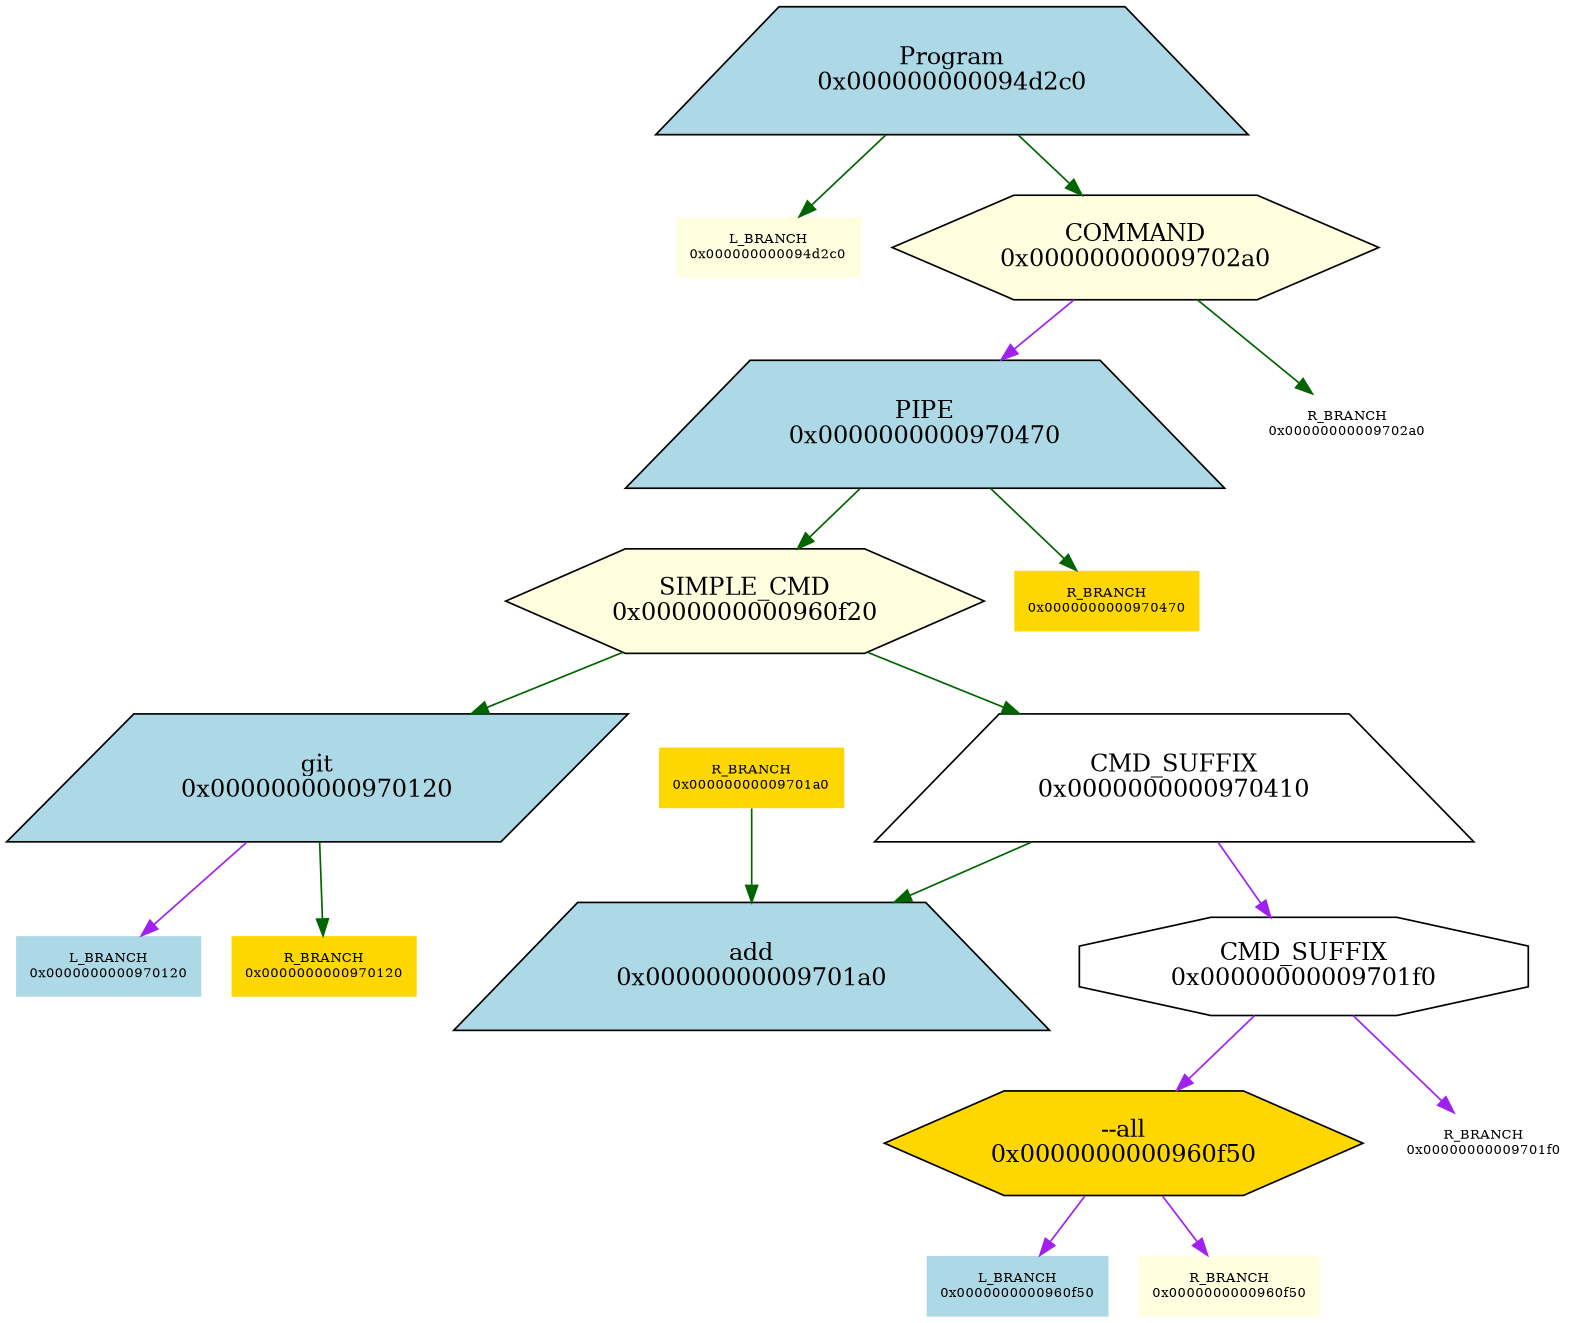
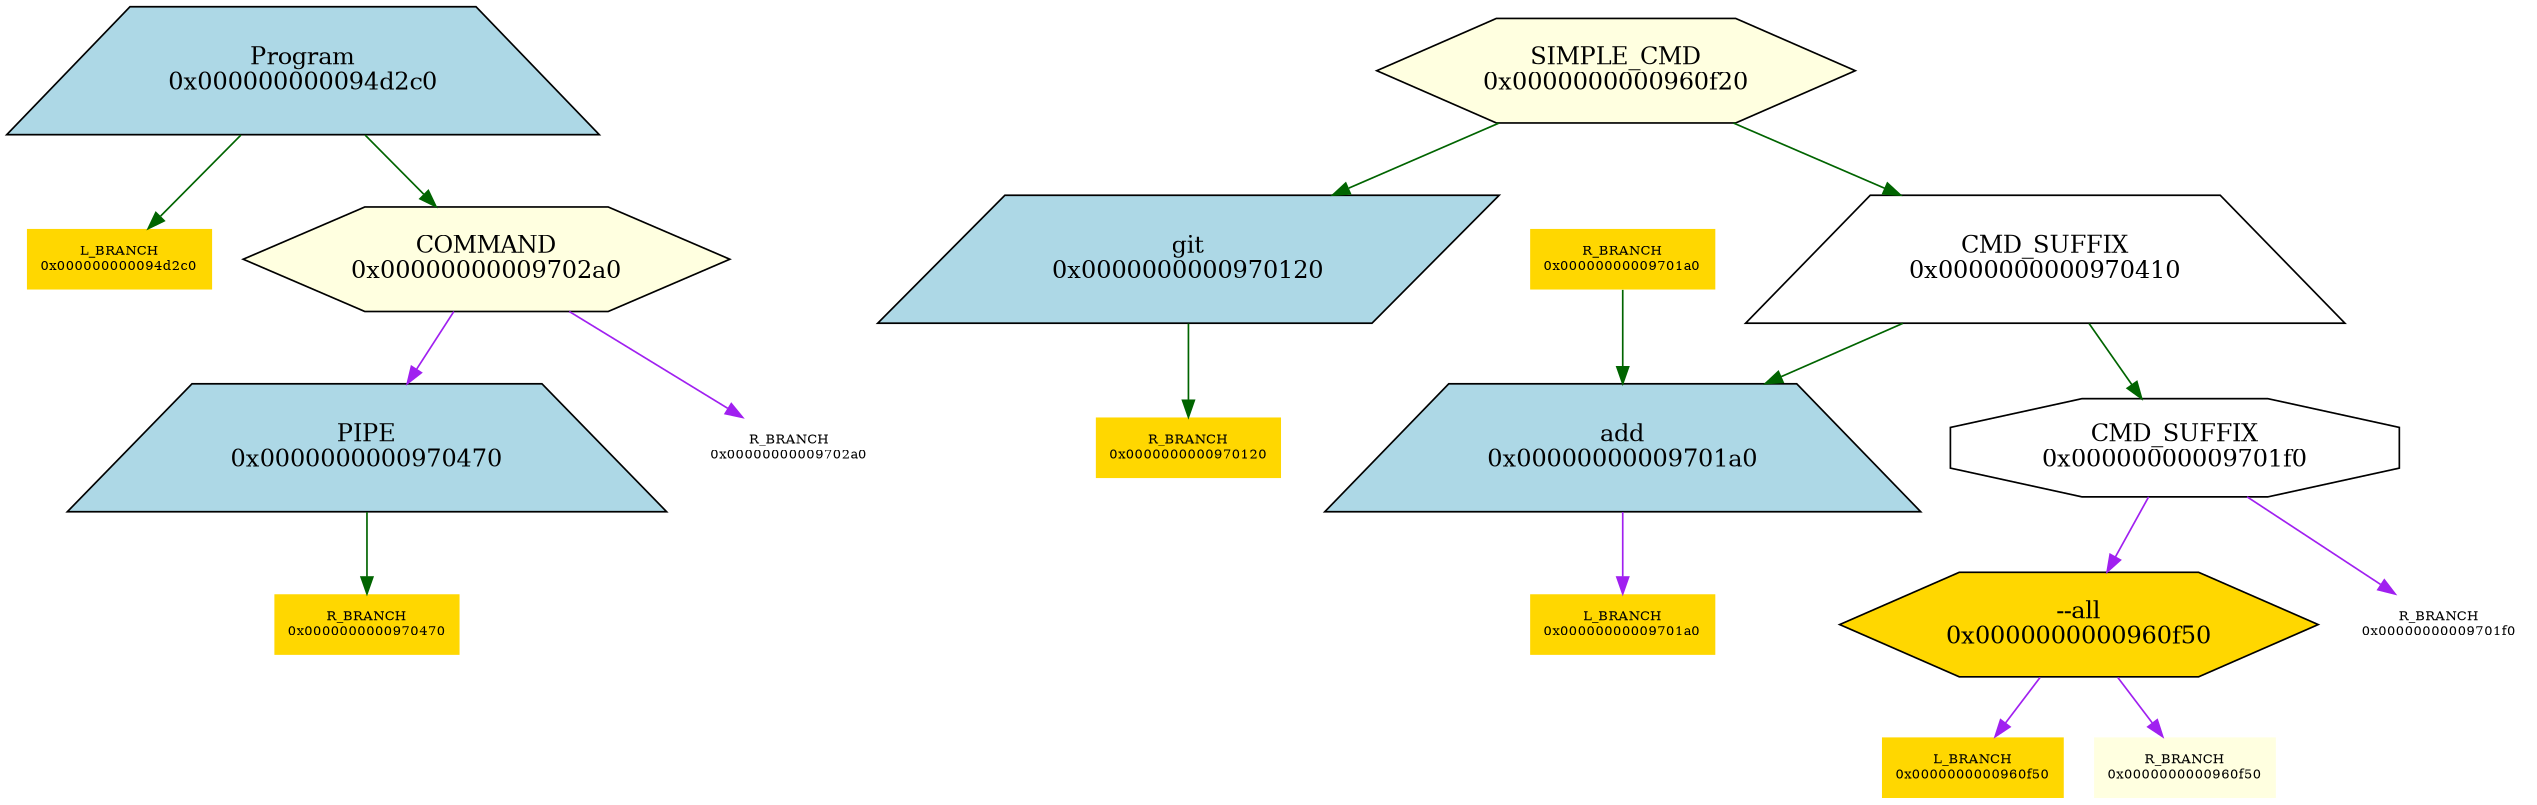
node "L_BRANCH 0x000000000094d2c0": fillcolor lightyellow -> gold
edge "COMMAND 0x00000000009702a0" -> "R_BRANCH 0x00000000009702a0": color darkgreen -> purple
edge "PIPE 0x0000000000970470" -> "SIMPLE_CMD 0x0000000000960f20": removed
node "L_BRANCH 0x00000000009701a0": added
edge "CMD_SUFFIX 0x0000000000970410" -> "CMD_SUFFIX 0x00000000009701f0": color purple -> darkgreen
node "L_BRANCH 0x0000000000970120": removed
node "L_BRANCH 0x0000000000960f50": fillcolor lightblue -> gold
